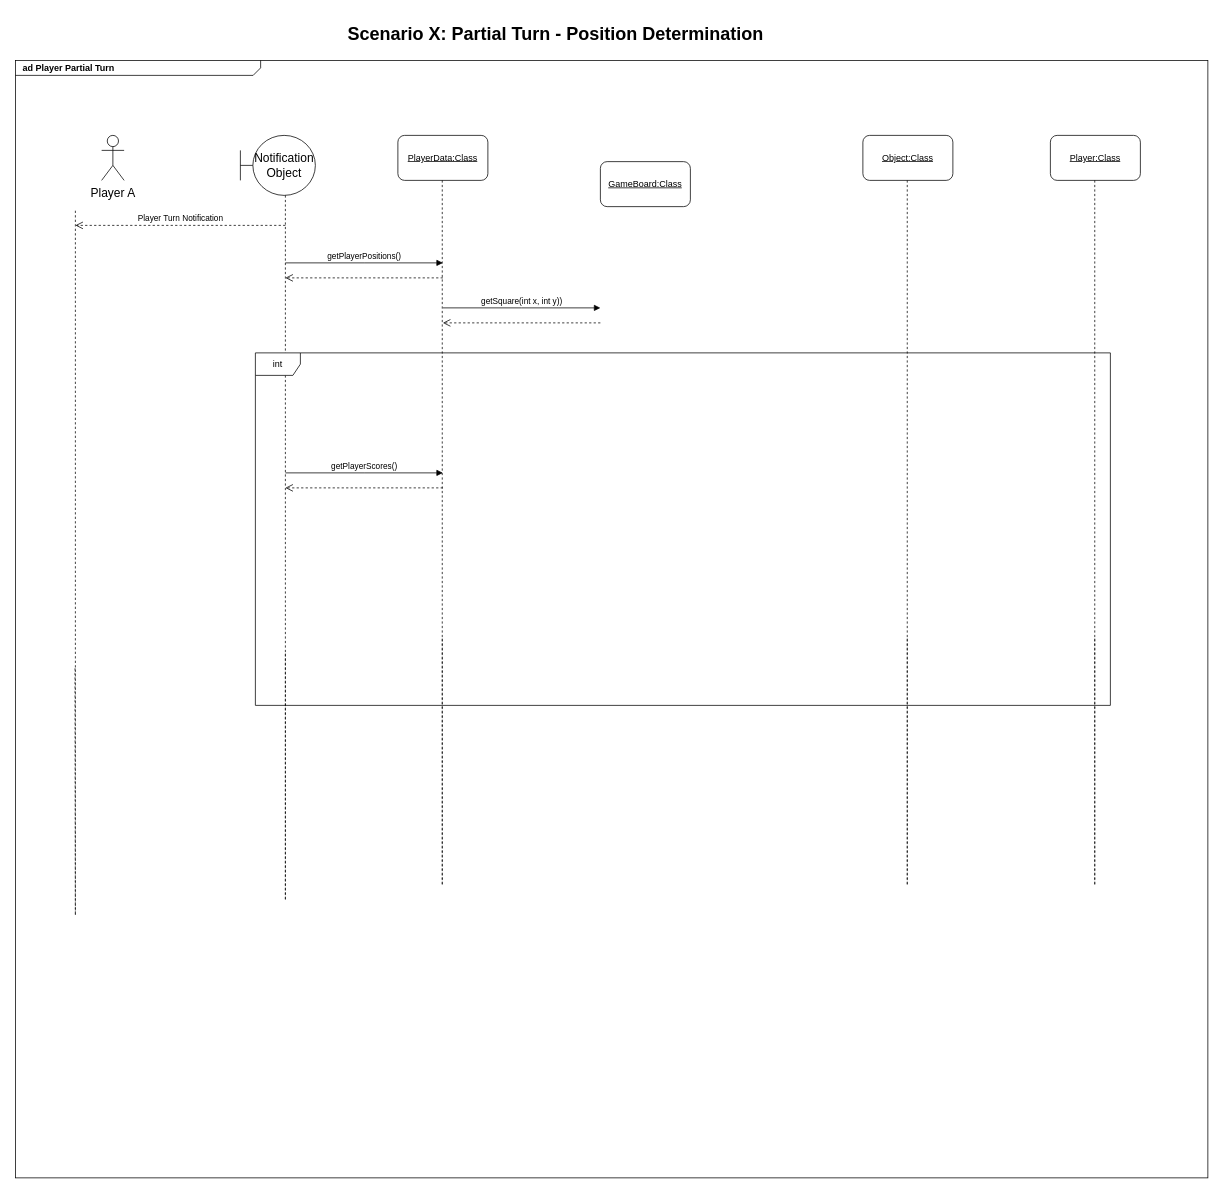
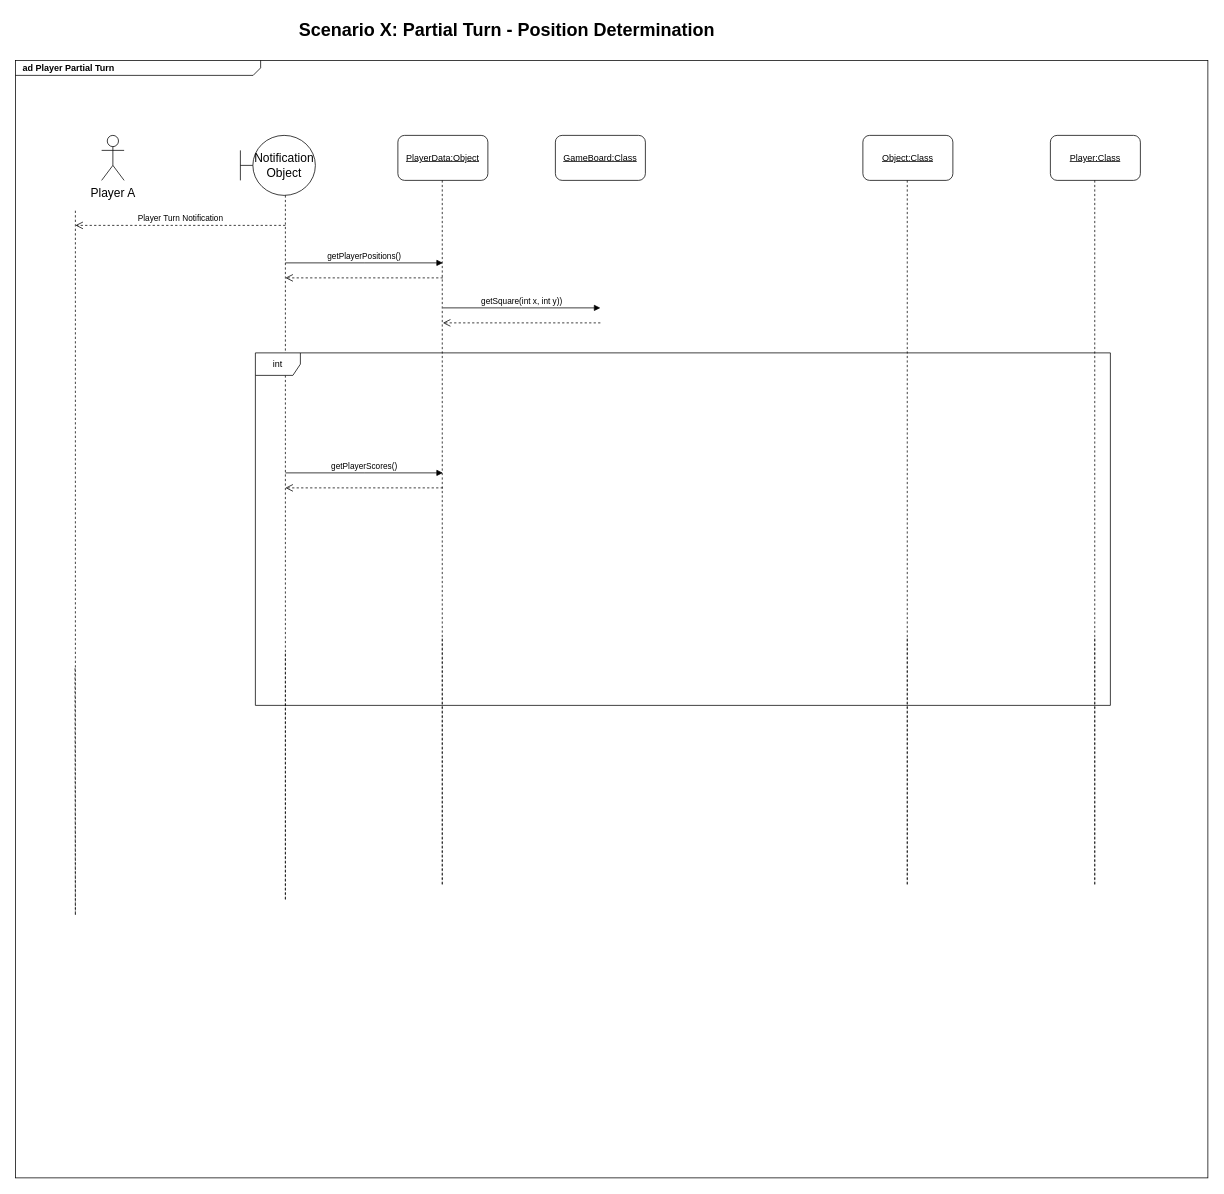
node "Scenario X: Partial Turn - Position Determination": moved (555, 34) -> (507, 30)
node "PlayerData:Class": label "PlayerData:Class" -> "PlayerData:Object"
node "GameBoard:Class": moved (645, 184) -> (600, 158)
